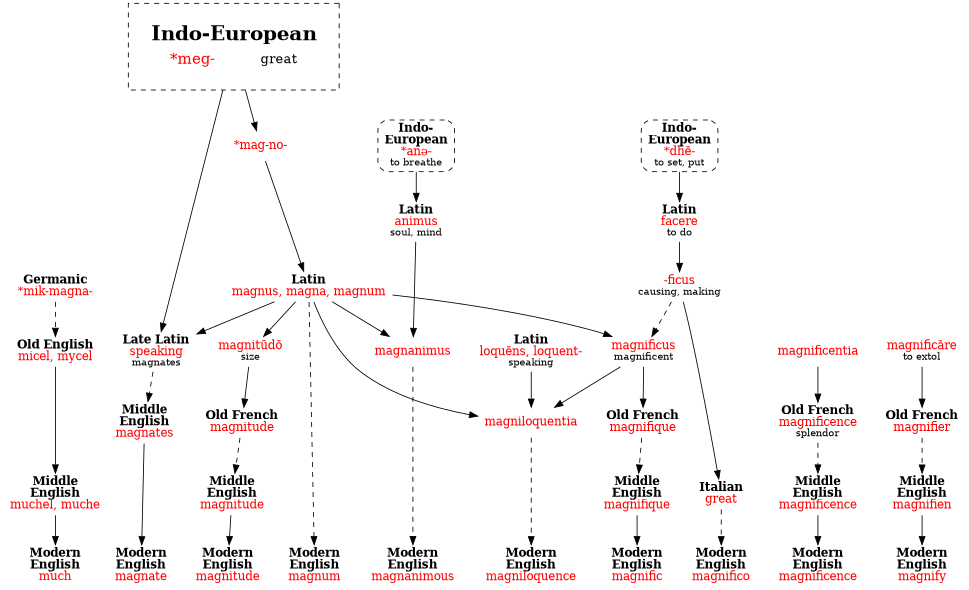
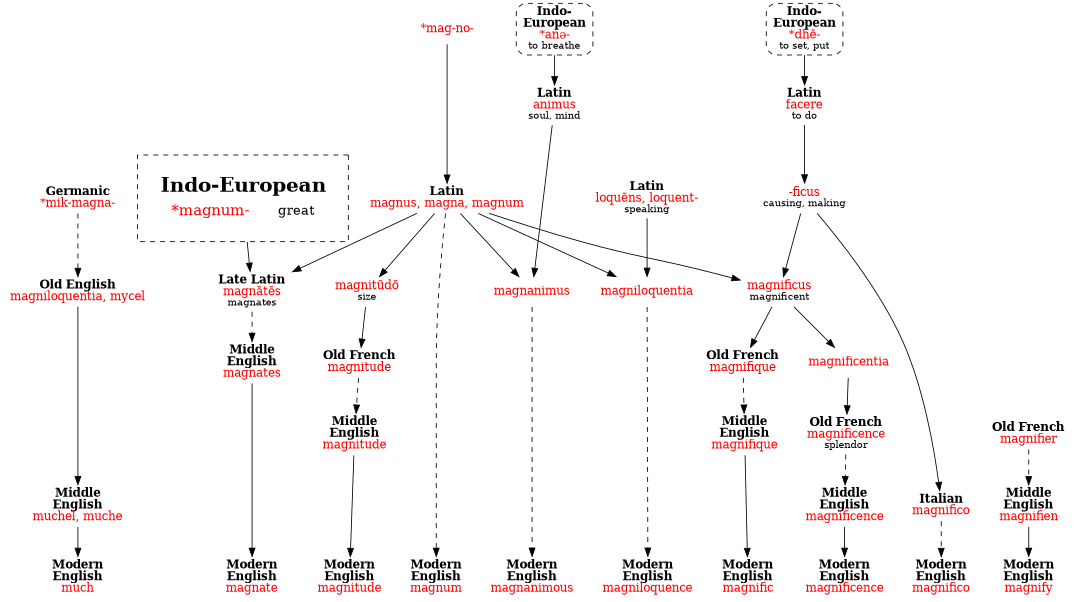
node "Indo-European": text "*meg-" -> "*magnum-"
edge "Indo-European" -> "*mag-no-": removed
edge "-ficus" -> "magnificus": style dashed -> solid
node "Late Latin": text "speaking" -> "magnātēs"
node "magnificāre": removed
node "Old English": text "micel, mycel" -> "magniloquentia, mycel"
edge "magnificus" -> "magniloquentia": now "magnificus" -> "magnificentia"
node "Italian": text "great" -> "magnifico"
